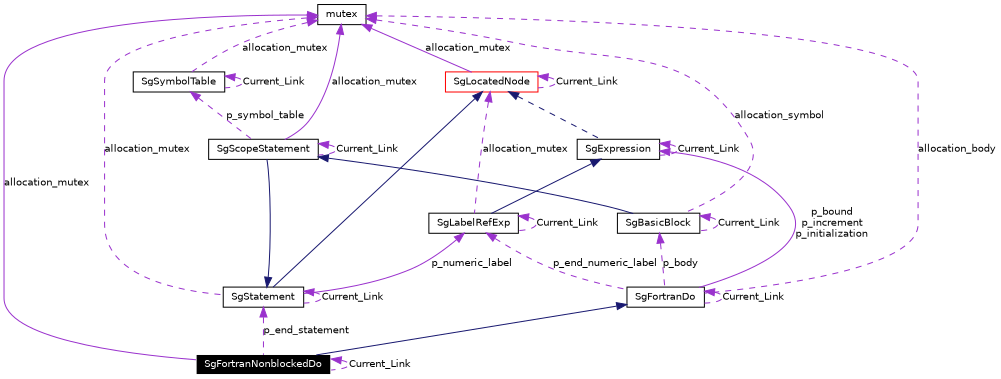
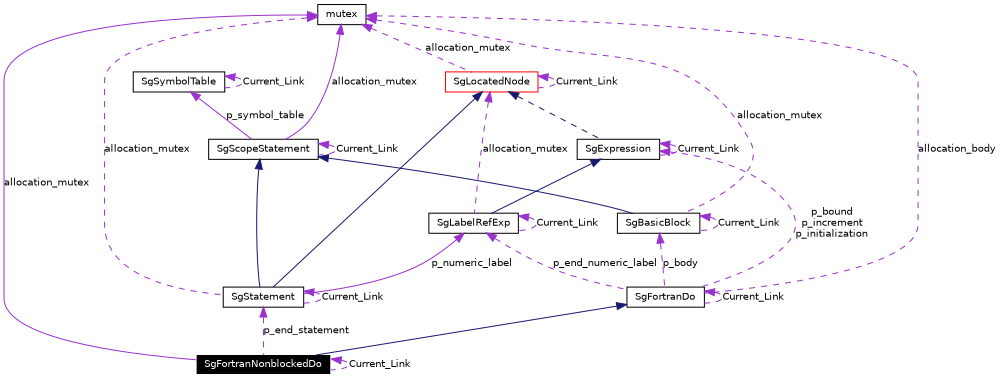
edge "SgSymbolTable" -> "mutex": removed, label "allocation_mutex"
edge "SgLocatedNode" -> "mutex": style solid -> dashed
edge "SgBasicBlock" -> "mutex": label "allocation_symbol" -> "allocation_mutex"
edge "SgScopeStatement" -> "SgSymbolTable": style dashed -> solid
edge "SgFortranDo" -> "SgExpression": style solid -> dashed
edge "SgScopeStatement" -> "SgStatement": reversed
